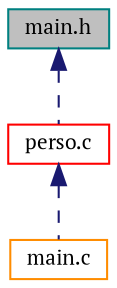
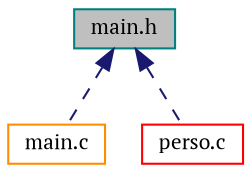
edge "main.c" -> "perso.c": now "main.c" -> "main.h"
